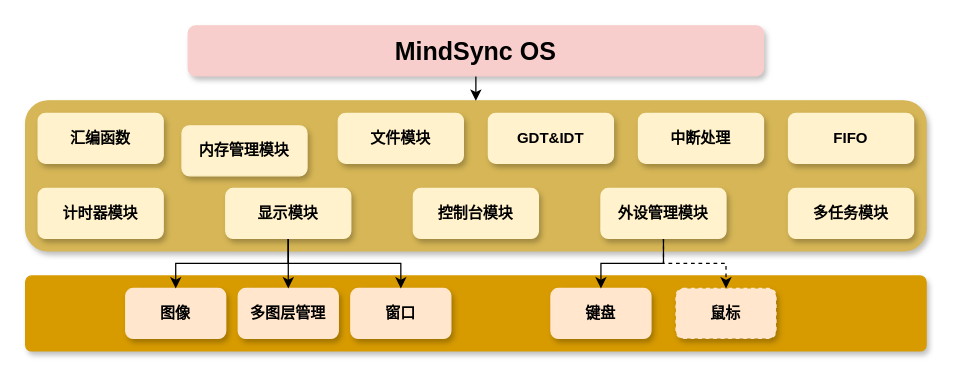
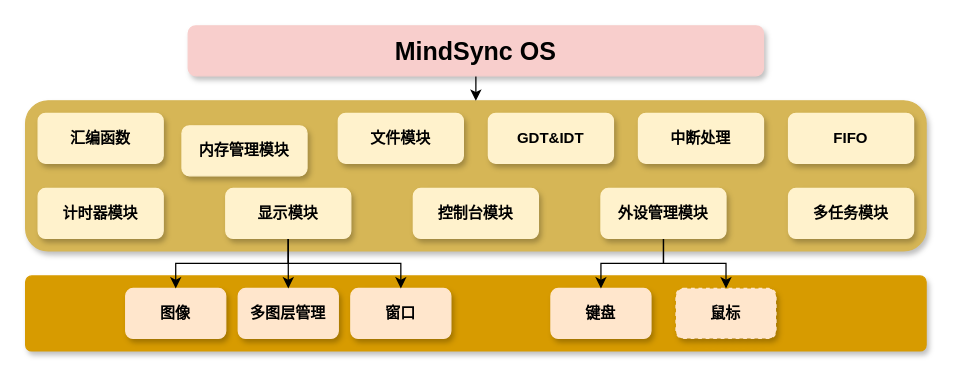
edge "外设管理模块" -> "鼠标": style dashed -> solid
